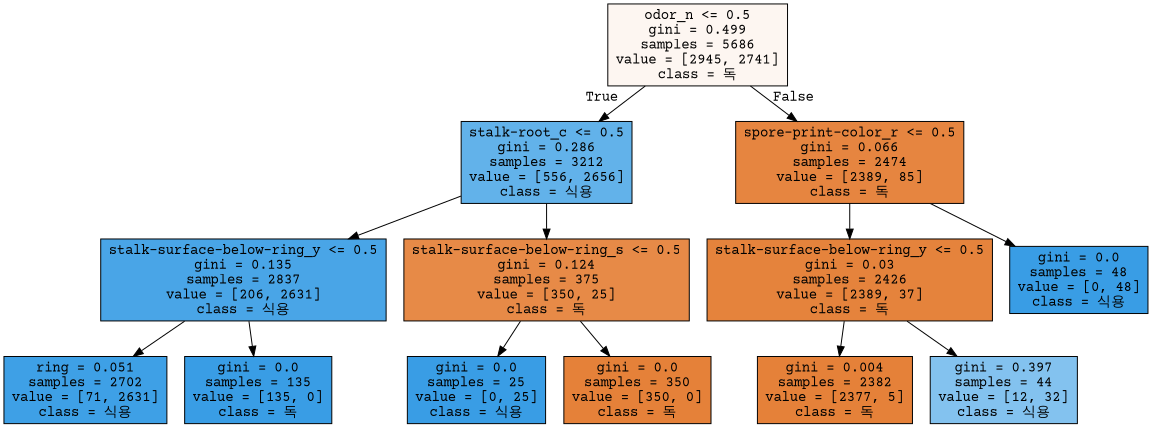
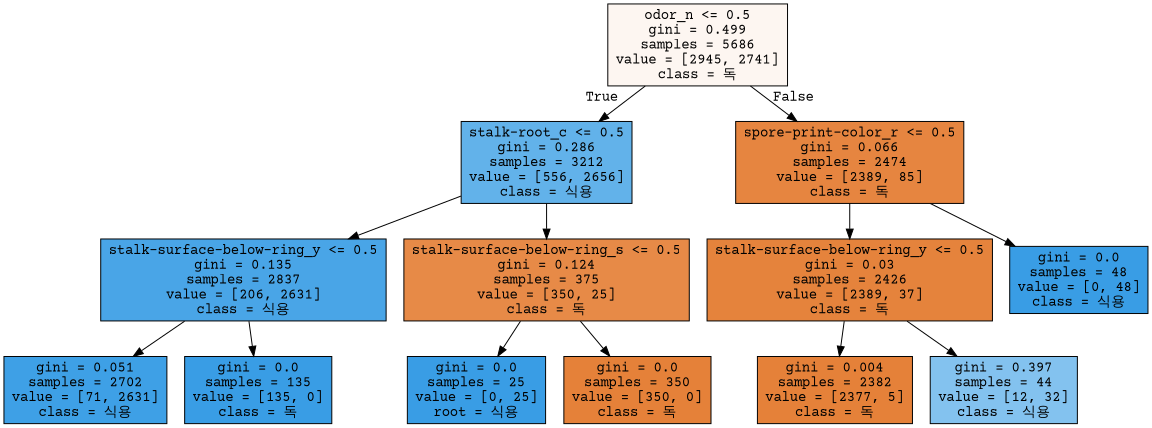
node "ring = 0.051 samples = 2702 value = [71, 2631] class = 식용": label "ring = 0.051 samples = 2702 value = [71, 2631] class = 식용" -> "gini = 0.051 samples = 2702 value = [71, 2631] class = 식용"
node "gini = 0.0 samples = 25 value = [0, 25] class = 식용": label "gini = 0.0 samples = 25 value = [0, 25] class = 식용" -> "gini = 0.0 samples = 25 value = [0, 25] root = 식용"
